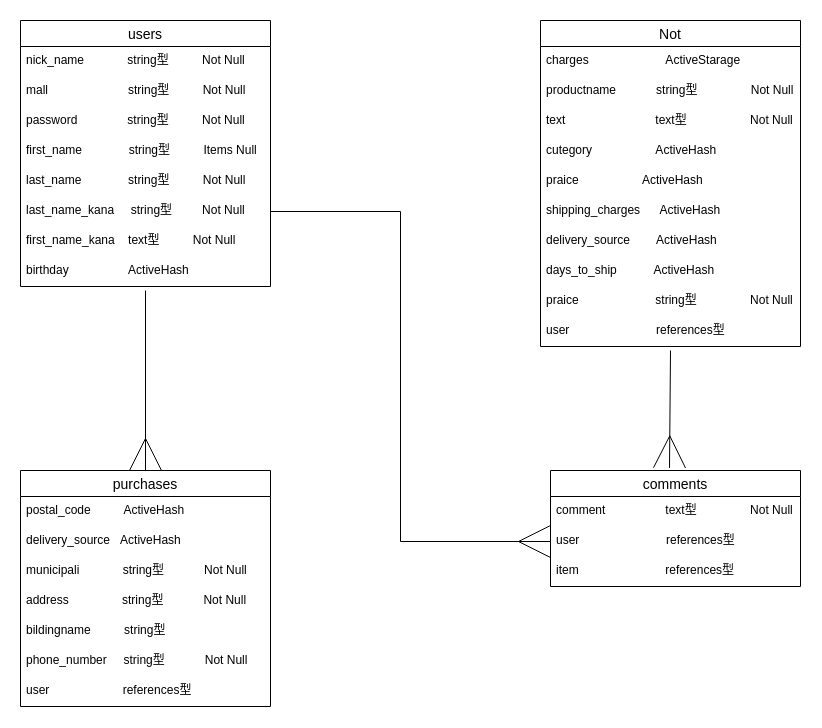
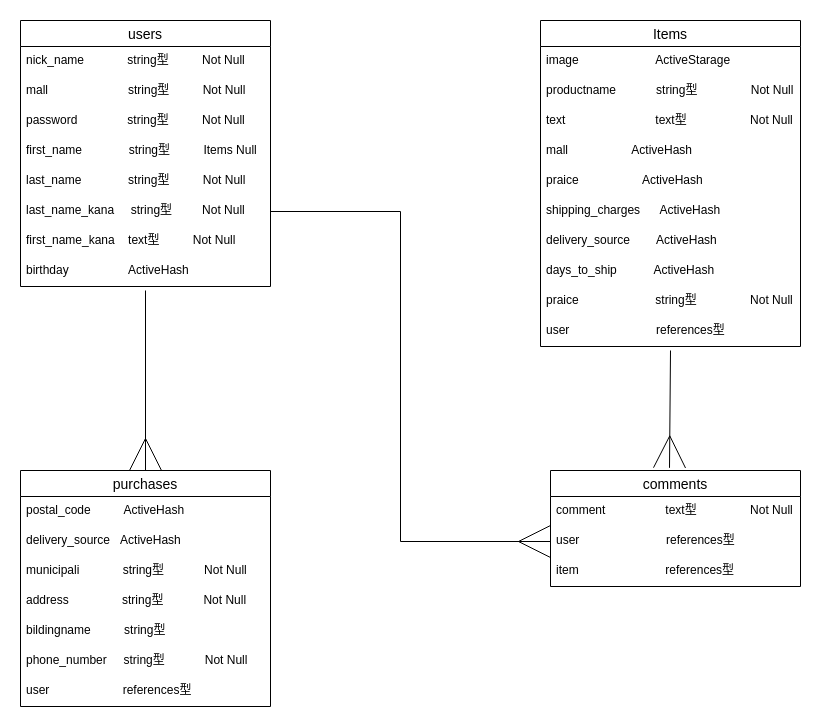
node "Not": label "Not" -> "Items"
node "charges ActiveStarage": label "charges ActiveStarage" -> "image ActiveStarage"
node "cutegory ActiveHash": label "cutegory ActiveHash" -> "mall ActiveHash"
